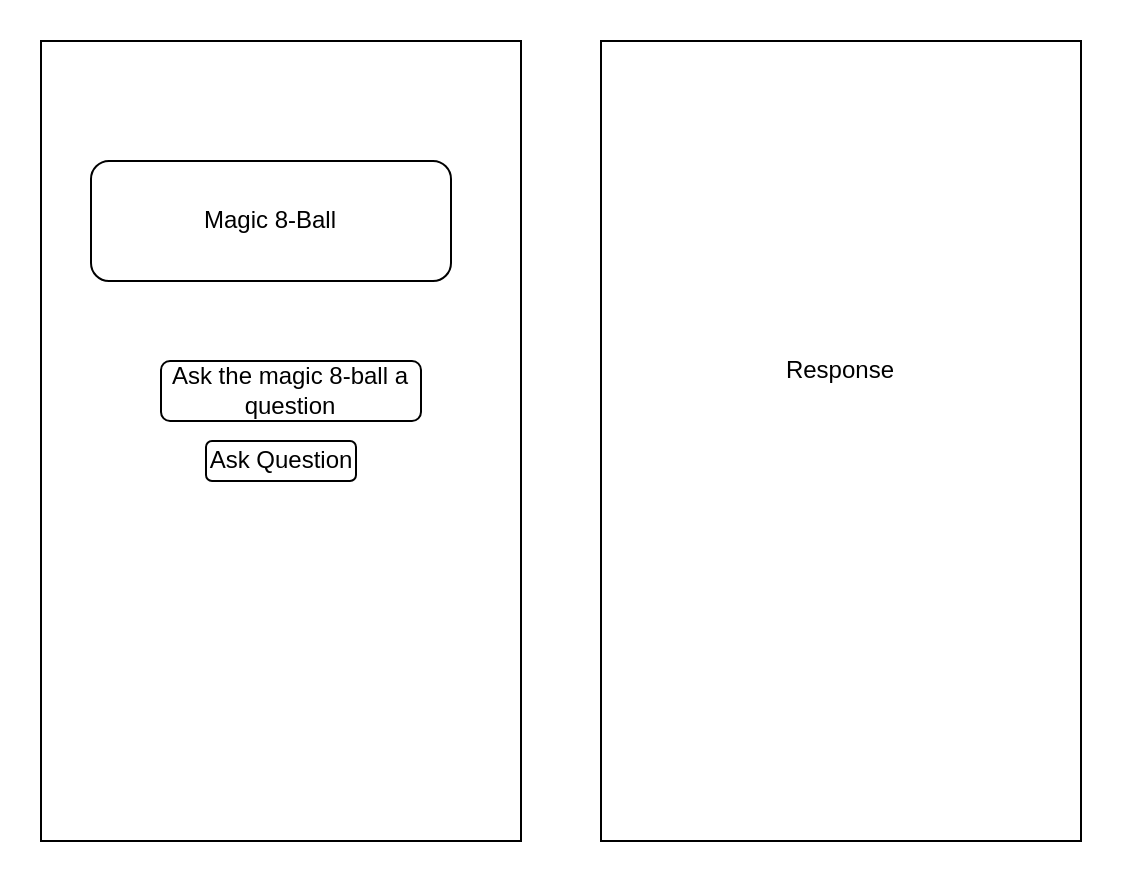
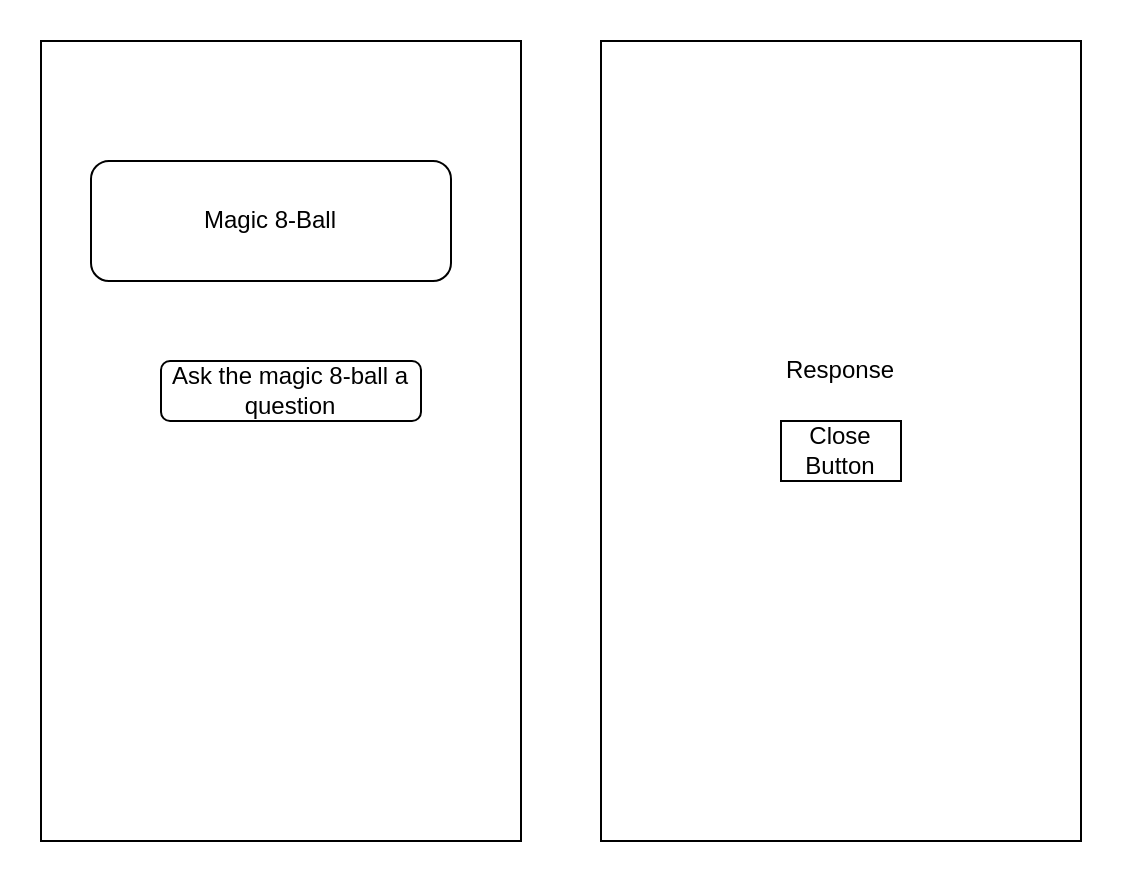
node "Close Button": added
node "Ask Question": removed
